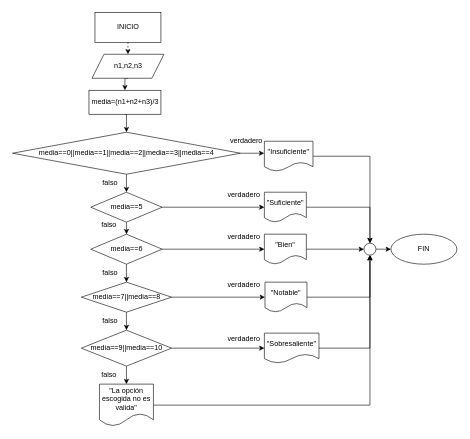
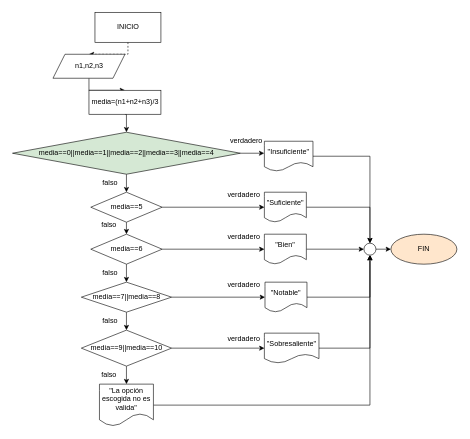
node "n1,n2,n3": moved (128, 66) -> (89, 66)
node "media==0||media==1||media==2||media==3||media==4": fillcolor #ffffff -> #d5e8d4
node "FIN": fillcolor #ffffff -> #ffe6cc
